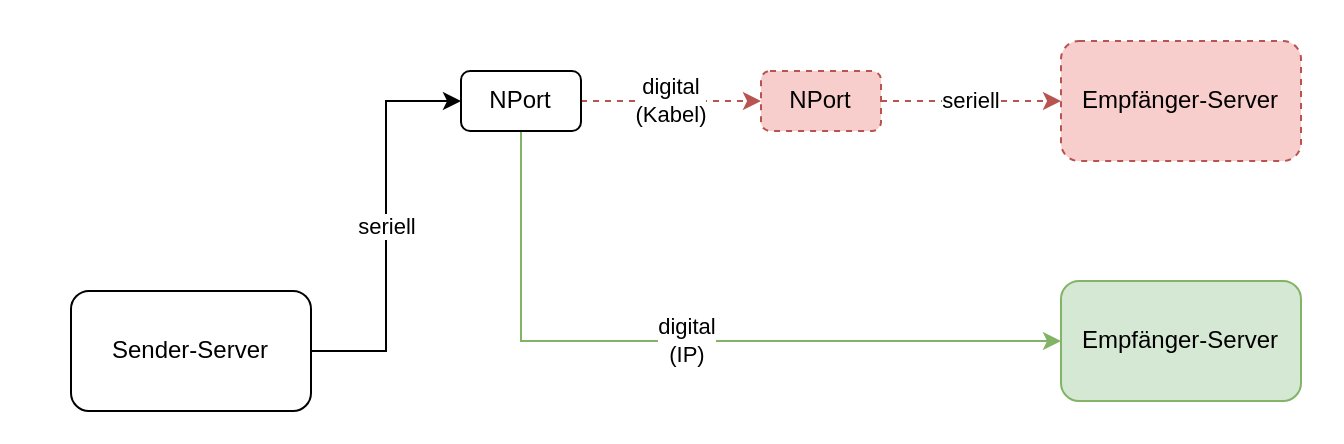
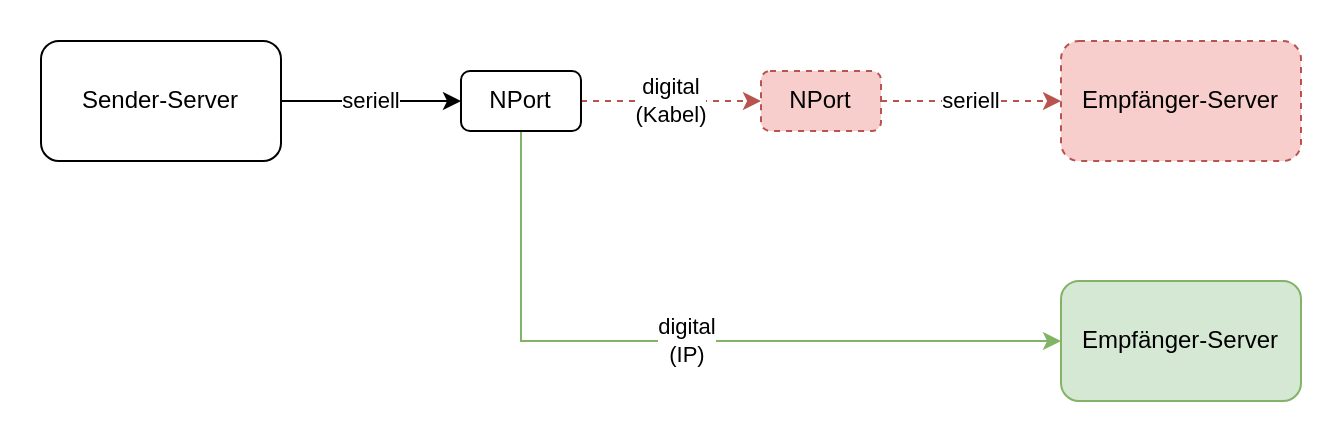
node "Sender-Server": moved (191, 351) -> (161, 101)
